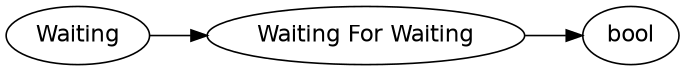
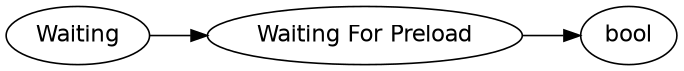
node "Waiting For Waiting": label "Waiting For Waiting" -> "Waiting For Preload"
